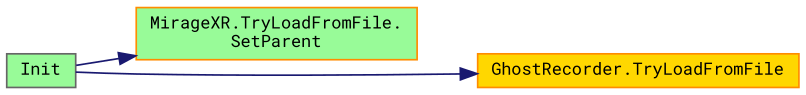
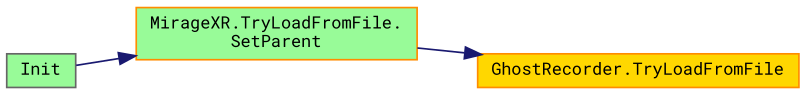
edge "Init" -> "GhostRecorder.TryLoadFromFile": now "MirageXR.TryLoadFromFile. SetParent" -> "GhostRecorder.TryLoadFromFile"
